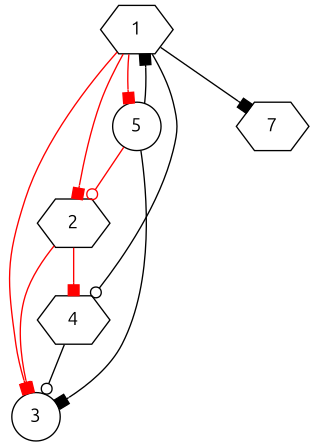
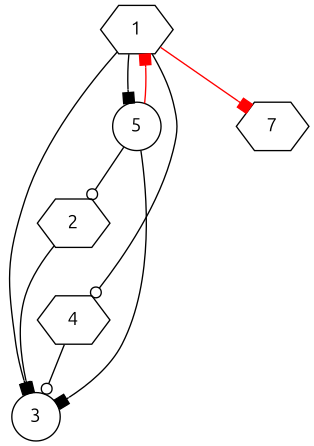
edge "1" -> "5": color red -> black
edge "1" -> "7": color black -> red
edge "5" -> "1": color black -> red
edge "1" -> "2": removed
edge "5" -> "2": color red -> black
edge "1" -> "3": color red -> black
edge "2" -> "4": removed
edge "2" -> "3": color red -> black
